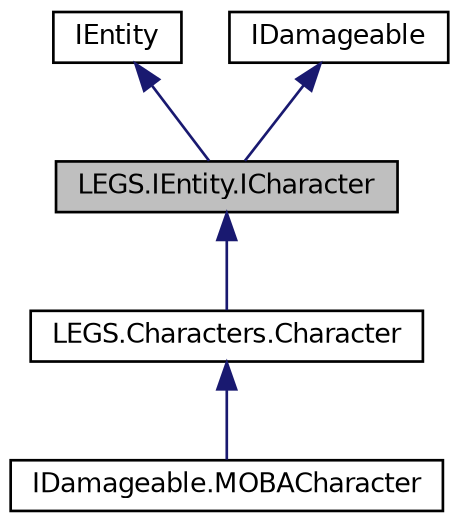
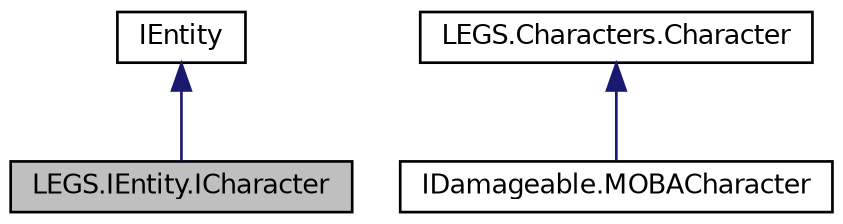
node "IDamageable": removed
edge "LEGS.Characters.Character" -> "LEGS.IEntity.ICharacter": removed
